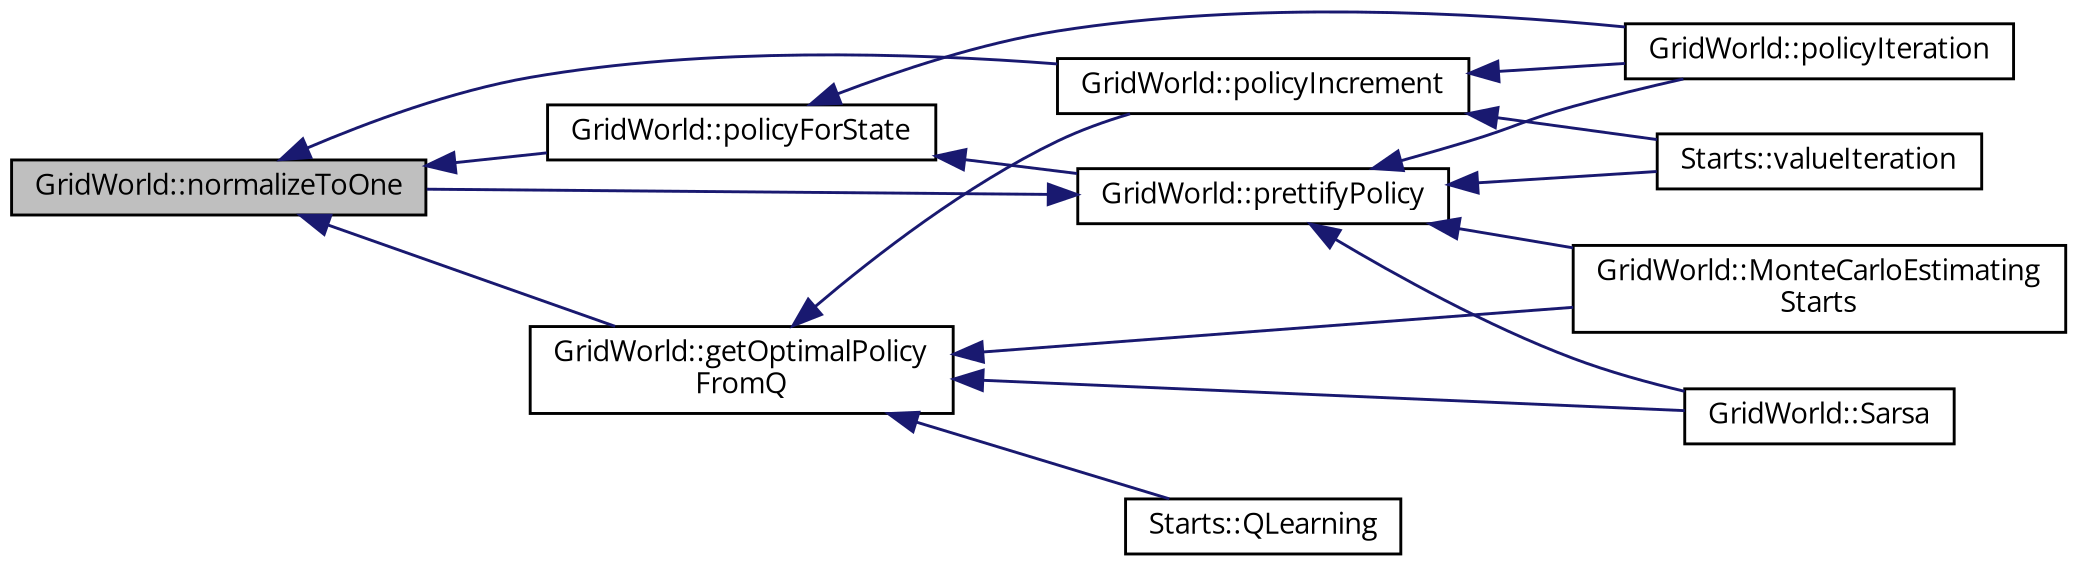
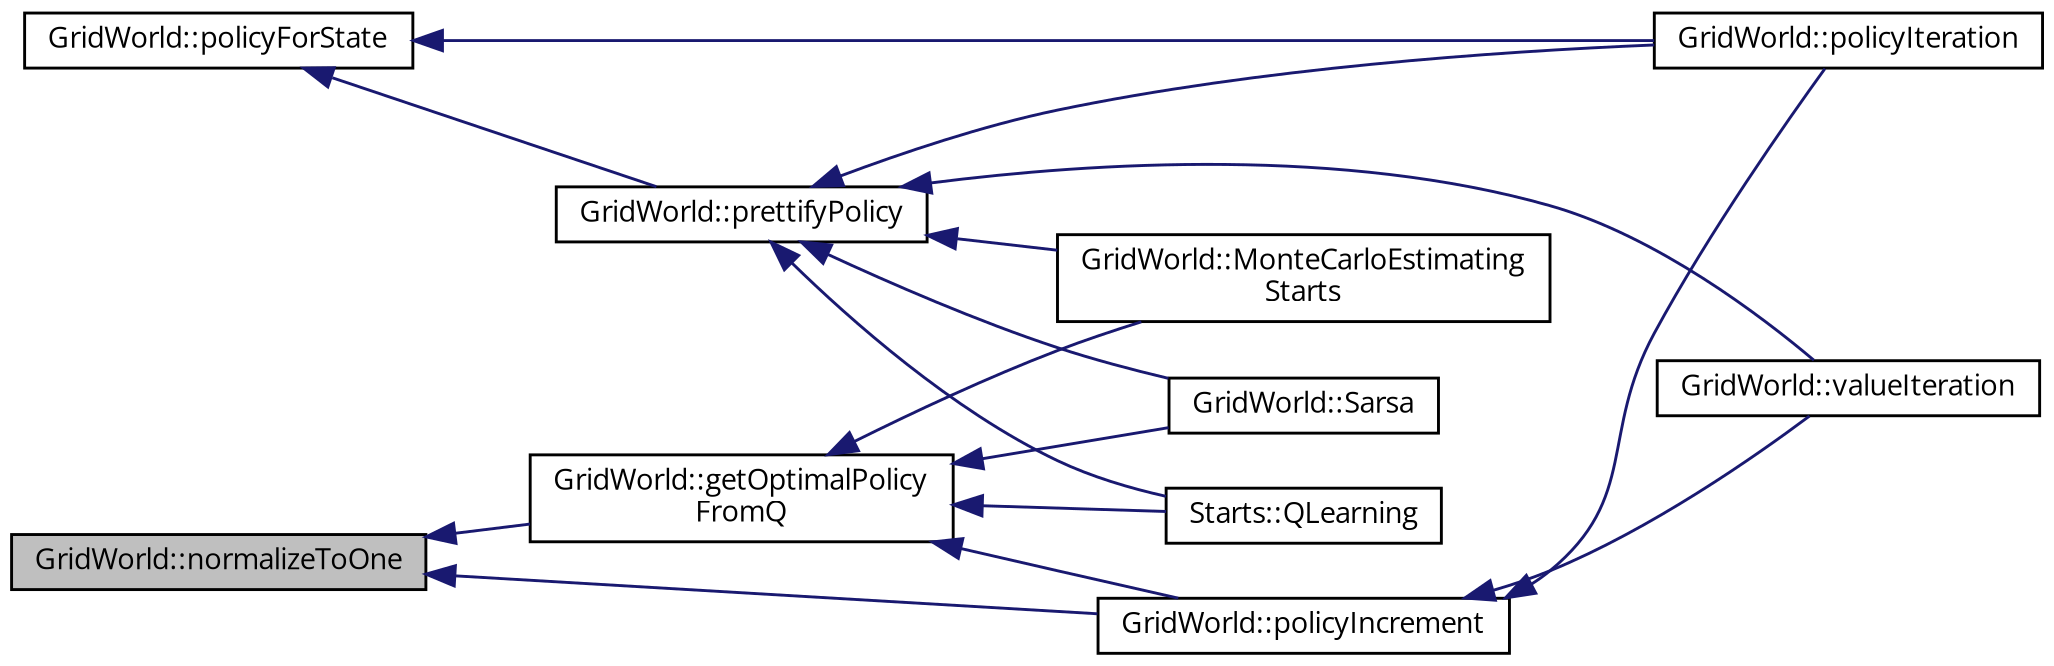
edge "GridWorld::policyForState" -> "GridWorld::normalizeToOne": removed
node "Starts::valueIteration": label "Starts::valueIteration" -> "GridWorld::valueIteration"
edge "GridWorld::normalizeToOne" -> "GridWorld::prettifyPolicy": now "Starts::QLearning" -> "GridWorld::prettifyPolicy"
